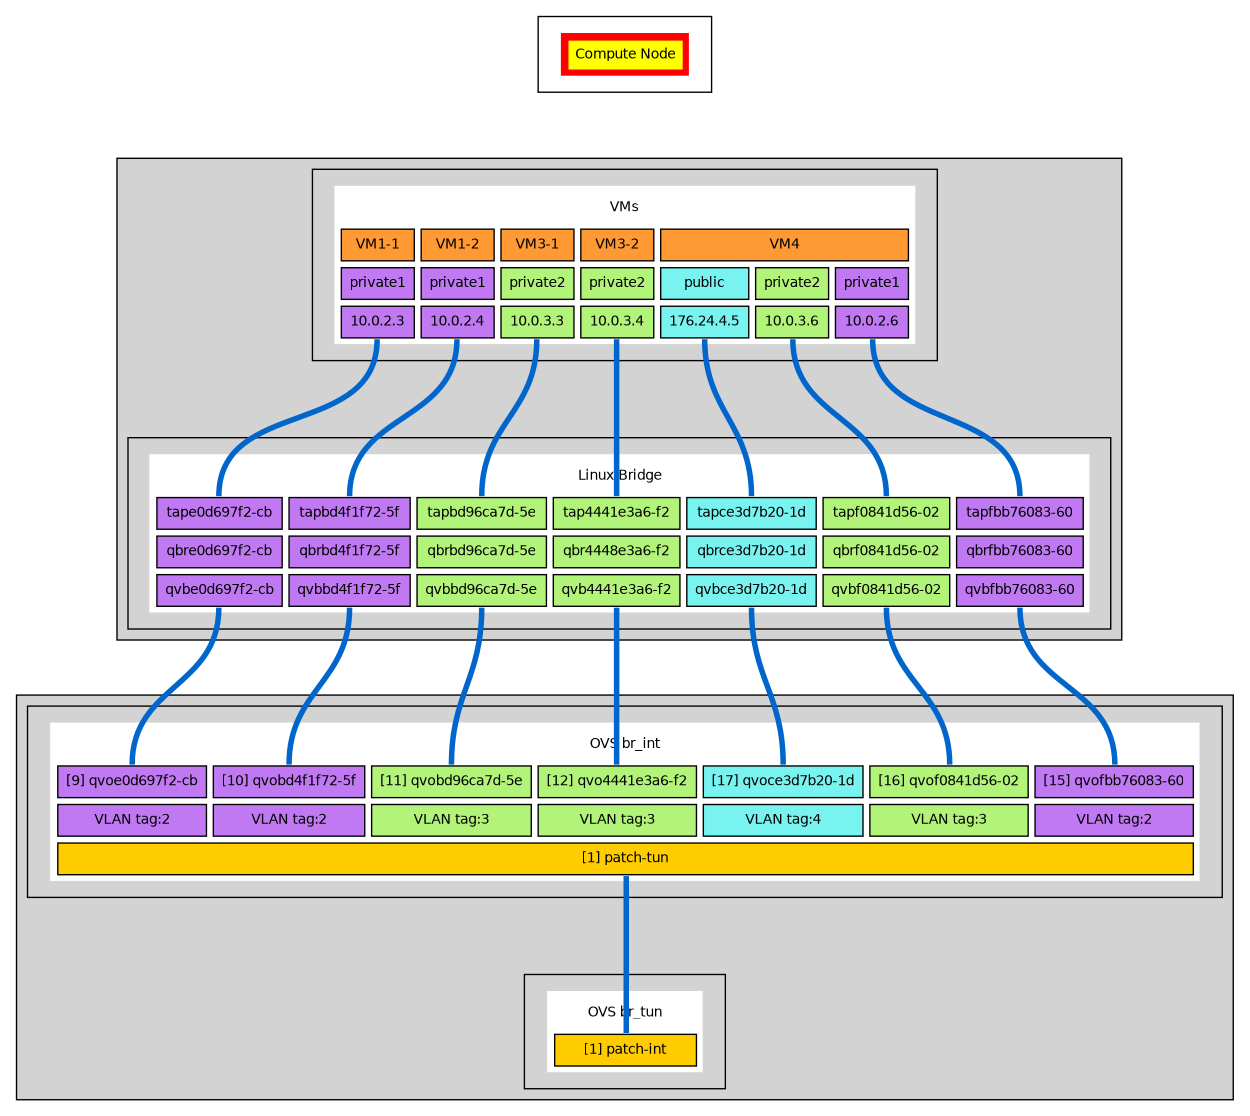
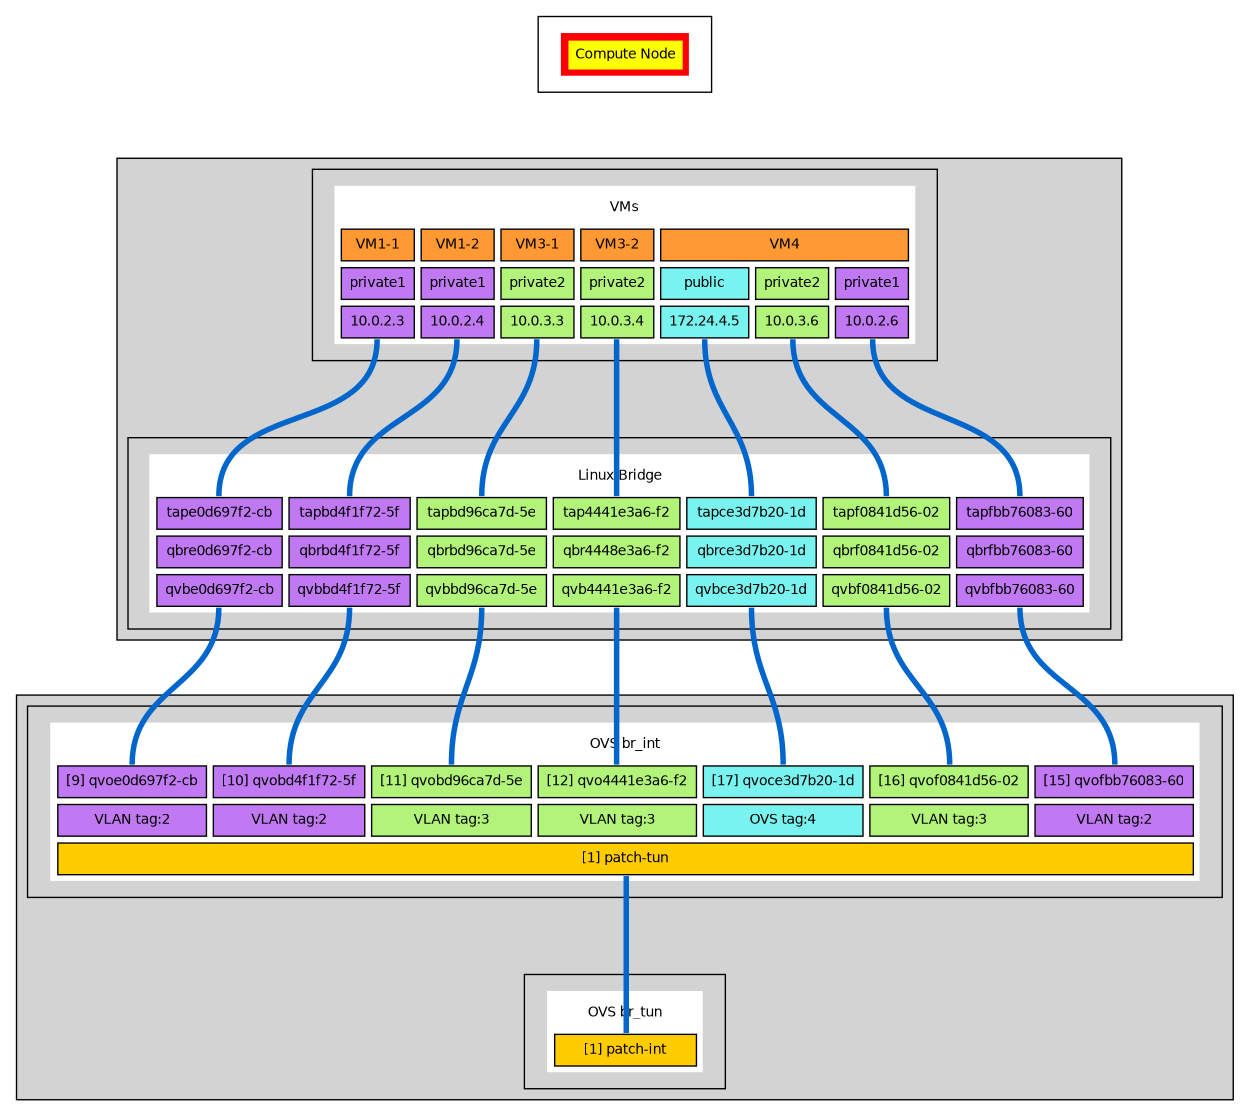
node "VMs": text "176.24.4.5" -> "172.24.4.5"
node "OVS br_int": text "VLAN tag:4" -> "OVS tag:4"
